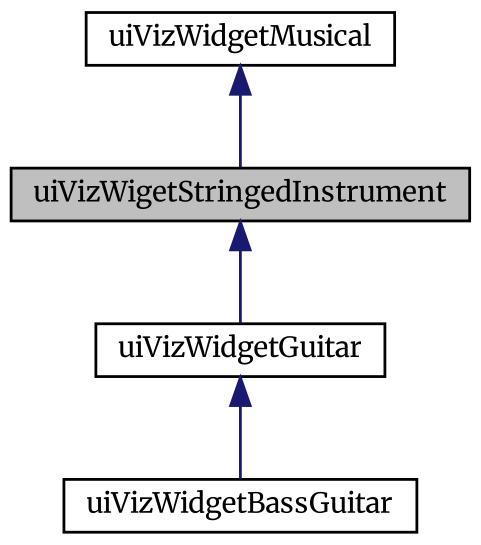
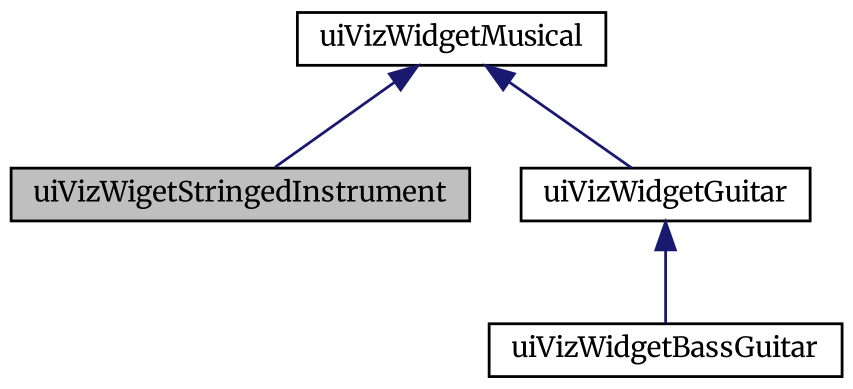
edge "uiVizWidgetGuitar" -> "uiVizWigetStringedInstrument": now "uiVizWidgetGuitar" -> "uiVizWidgetMusical"
